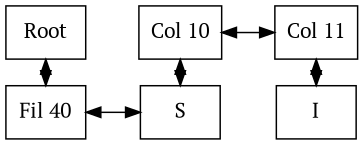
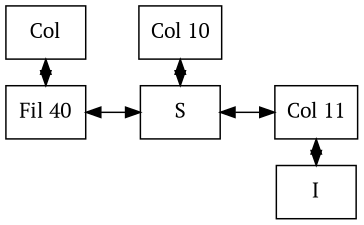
node "Root": label "Root" -> "Col"
edge "Col 10" -- "Col 11": now "S" -- "Col 11"
